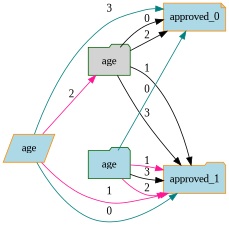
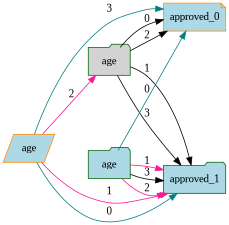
node "approved_1": color darkorange -> darkgreen
